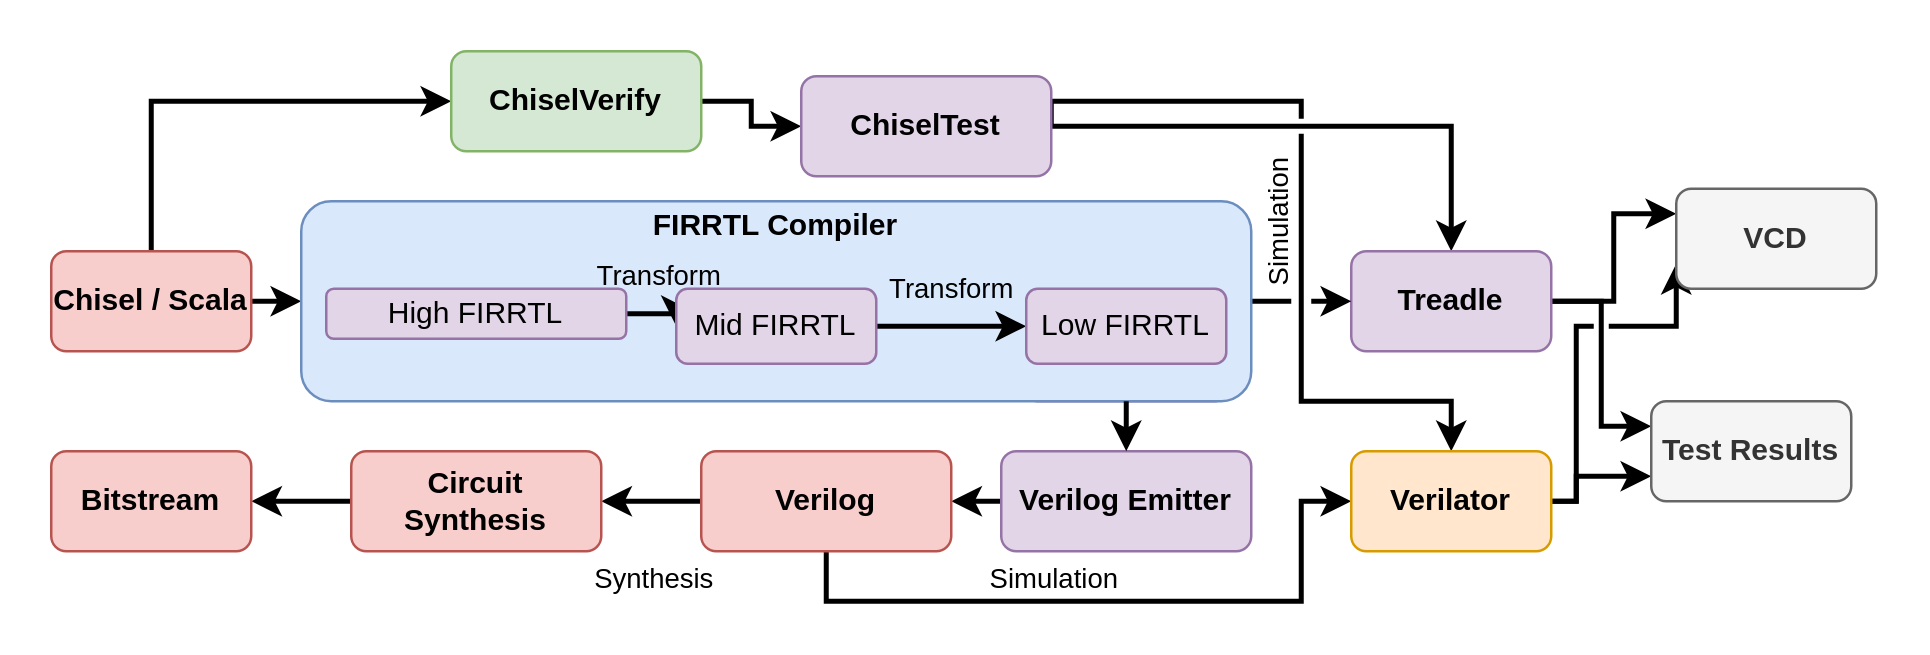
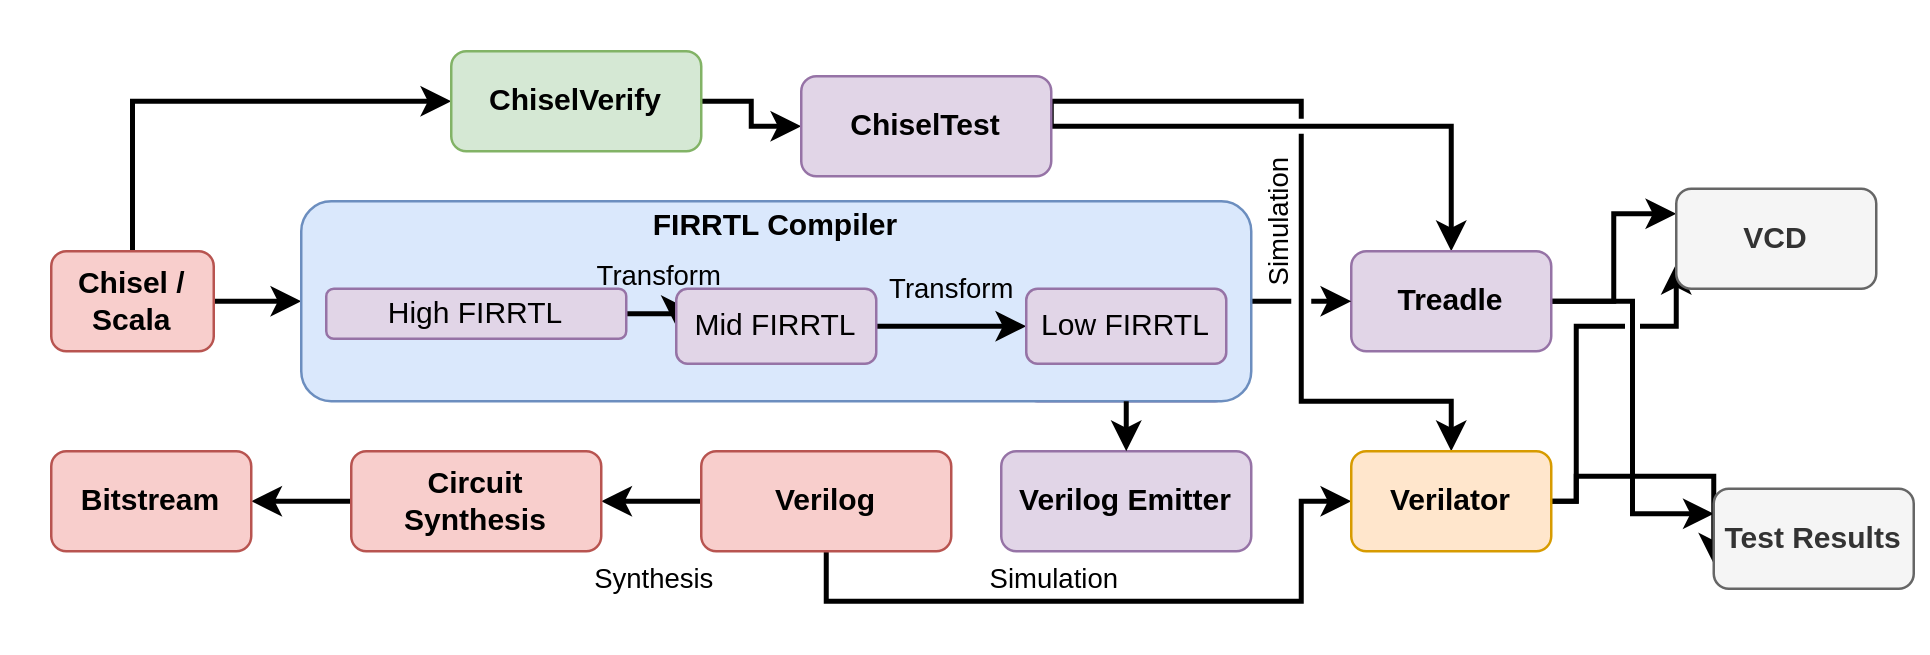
node "Chisel / Scala": size 200x100 -> 163x100
node "Test Results": moved (1751, 451) -> (1814, 539)
edge "Verilog Emitter" -> "Verilog": removed
